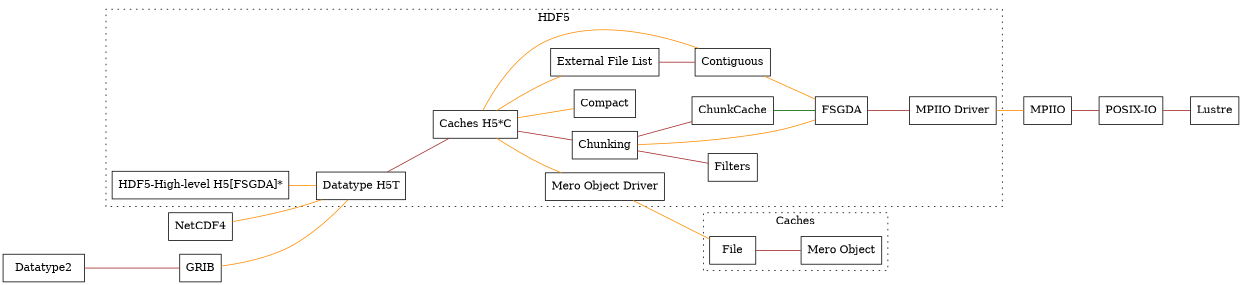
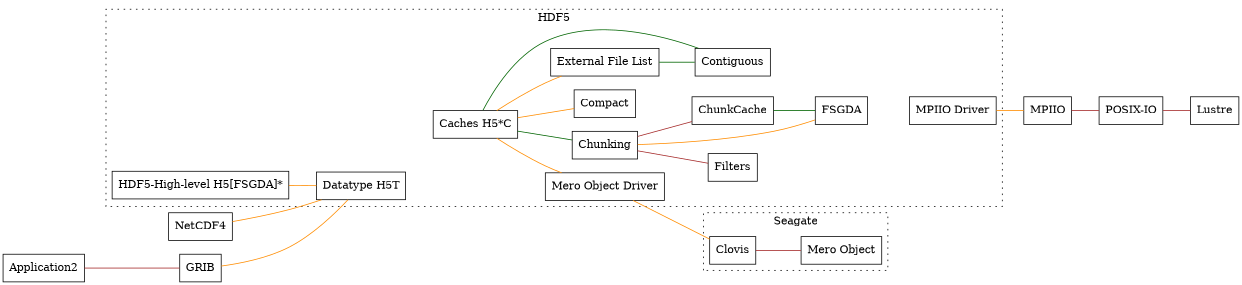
edge "Contiguous" -- "Caches H5*C": color darkorange -> darkgreen
edge "External File List" -- "Contiguous": color brown -> darkgreen
edge "Contiguous" -- "FSGDA": removed
edge "FSGDA" -- "MPIIO Driver": removed
edge "Caches H5*C" -- "Chunking": color brown -> darkgreen
edge "Caches H5*C" -- "Datatype H5T": removed
cluster "Caches": label "Caches" -> "Seagate"
node "File": label "File" -> "Clovis"
node "Datatype2": label "Datatype2" -> "Application2"
